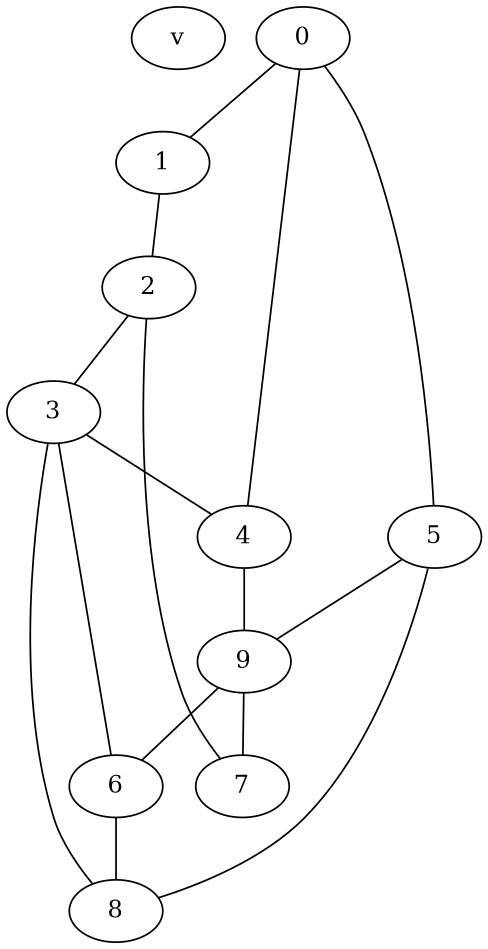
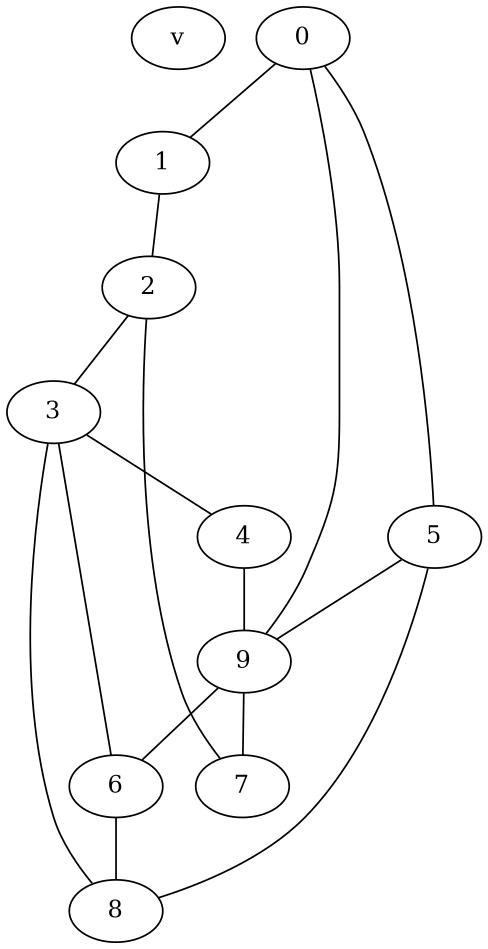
edge "0" -- "4": now "0" -- "9"
